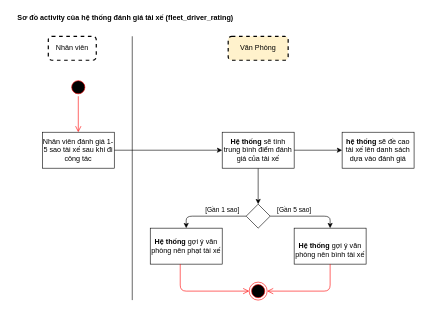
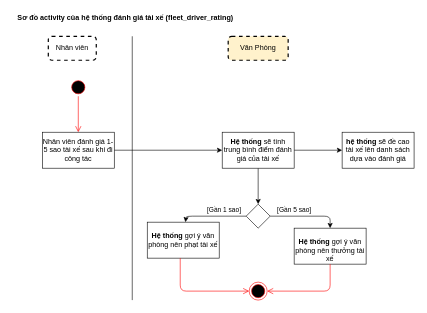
node "Hệ thống gợi ý văn phòng nên phạt tài xế": moved (186, 246) -> (183, 240)
node "Hệ thống gợi ý văn phòng nên bình tài xế": label "Hệ thống gợi ý văn phòng nên bình tài xế" -> "Hệ thống gợi ý văn phòng nên thưởng tài xế"
